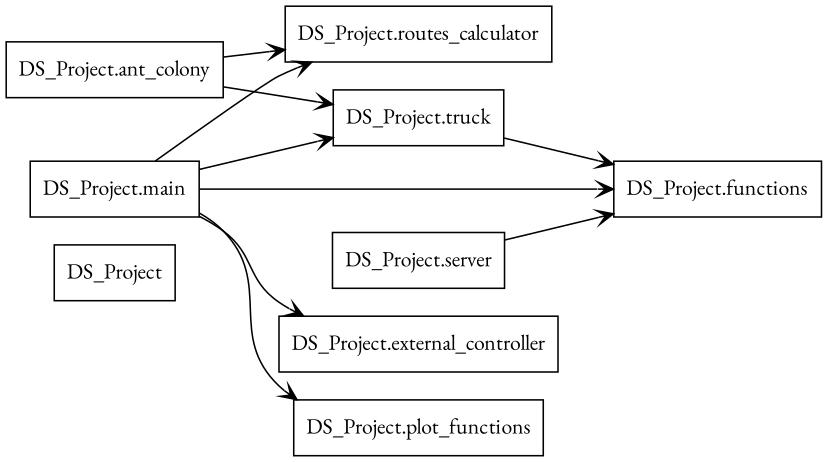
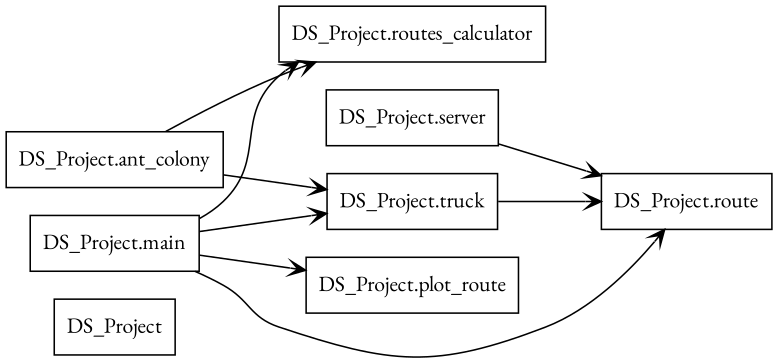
node "DS_Project.functions": label "DS_Project.functions" -> "DS_Project.route"
node "DS_Project.external_controller": removed
node "DS_Project.plot_functions": label "DS_Project.plot_functions" -> "DS_Project.plot_route"
